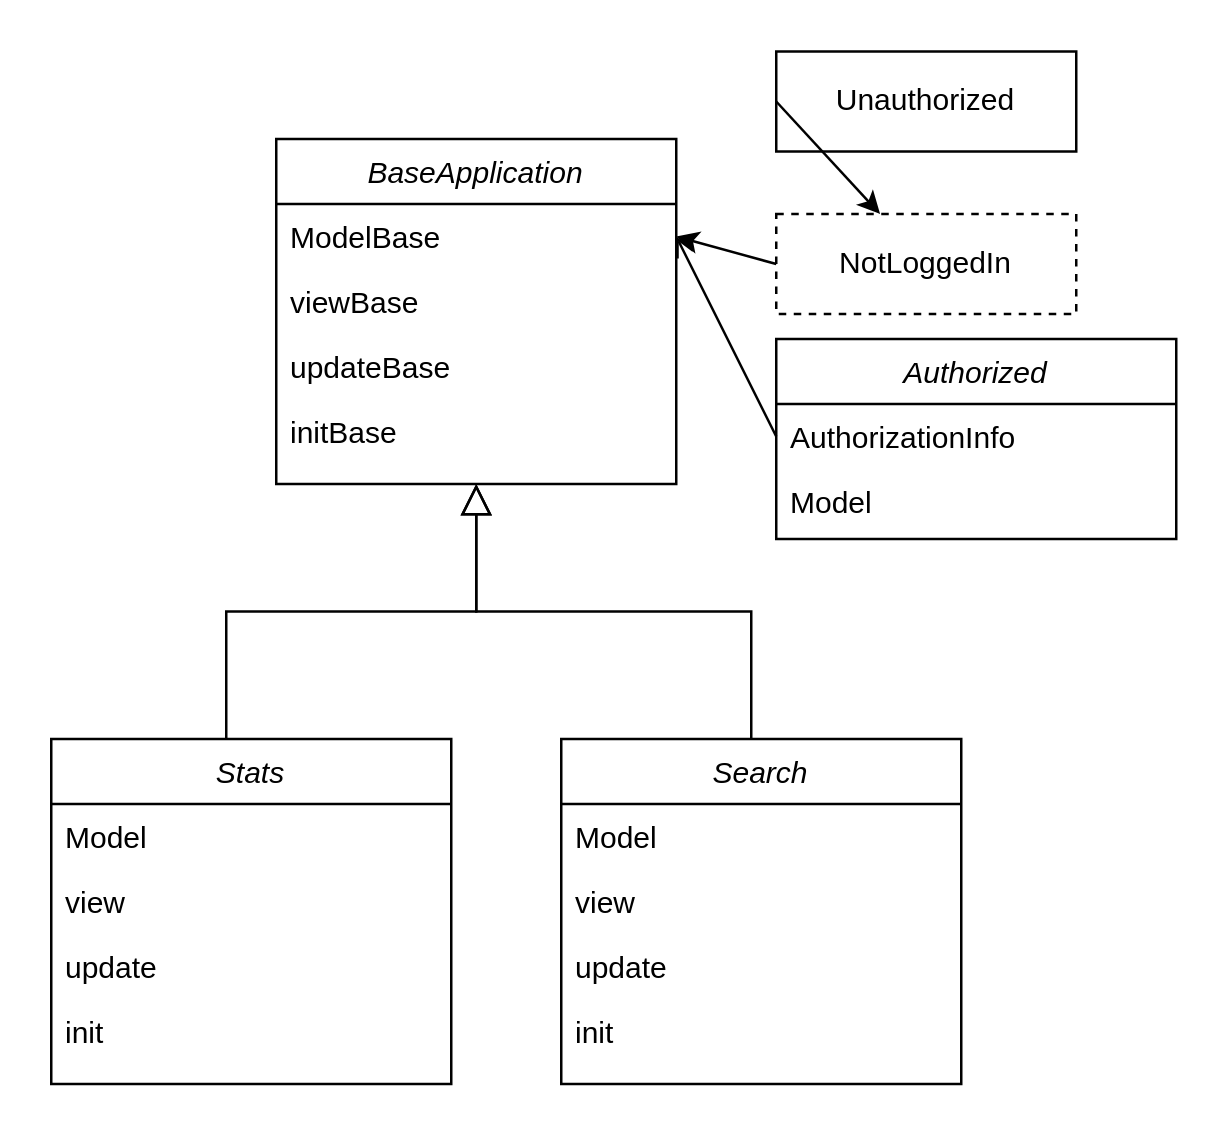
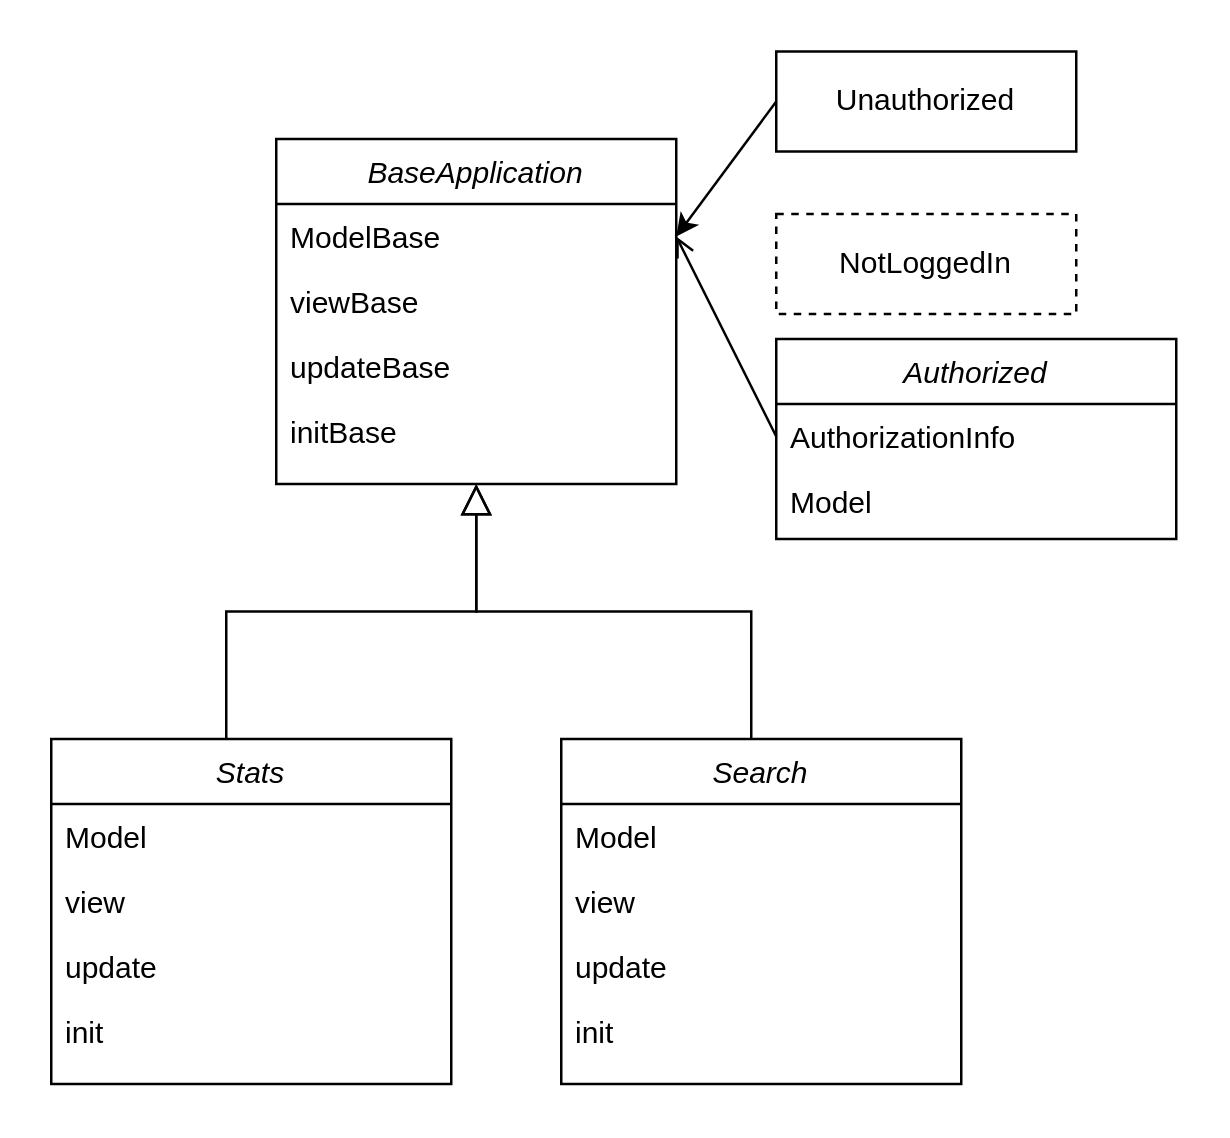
edge "Unauthorized" -> "NotLoggedIn": now "Unauthorized" -> "ModelBase"
edge "NotLoggedIn" -> "ModelBase": removed
